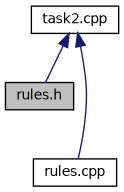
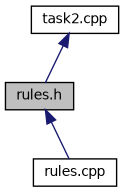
edge "rules.cpp" -> "task2.cpp": now "rules.cpp" -> "rules.h"
